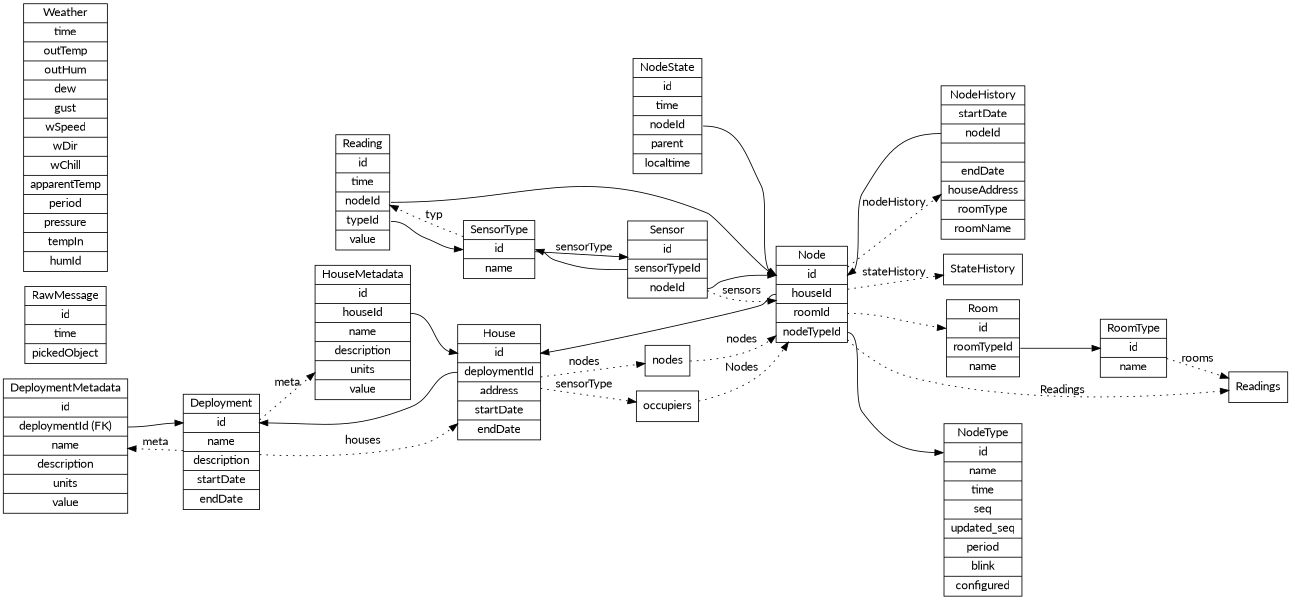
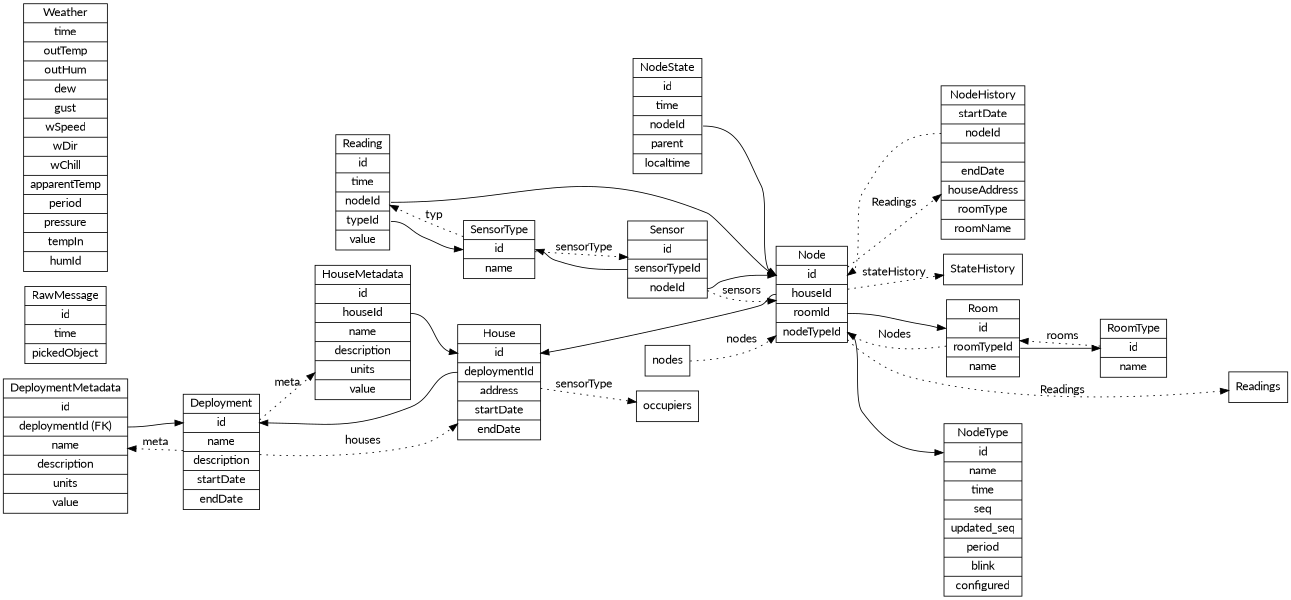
edge "NodeHistory" -> "Node": style solid -> dotted
edge "Node" -> "NodeHistory": label "nodeHistory" -> "Readings"
edge "SensorType" -> "Sensor": style solid -> dotted
edge "Node" -> "Room": style dotted -> solid
edge "RoomType" -> "Readings": now "RoomType" -> "Room"
edge "House" -> "nodes": removed, label "nodes"
edge "occupiers" -> "Node": now "Room" -> "Node"
